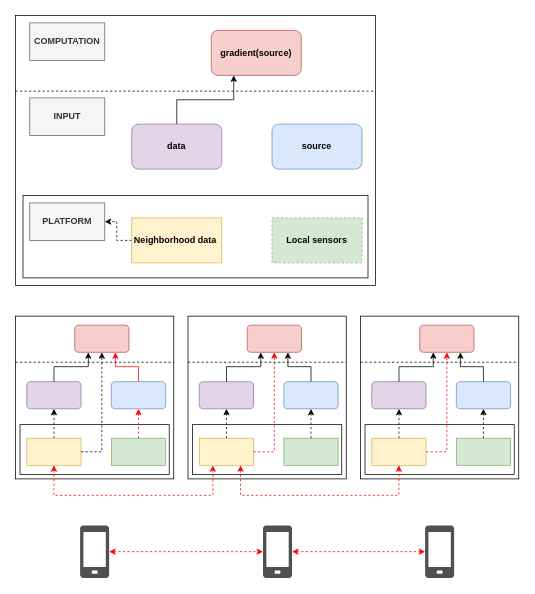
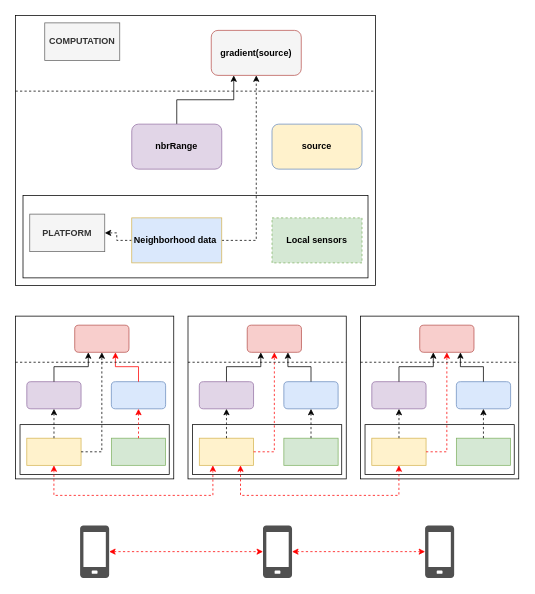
node "COMPUTATION": moved (67, 42) -> (82, 42)
node "gradient(source)": fillcolor #f8cecc -> #f5f5f5
node "INPUT": removed
node "data": label "data" -> "nbrRange"
node "source": fillcolor #dae8fc -> #fff2cc
edge "Neighborhood data" -> "gradient(source)": added
node "PLATFORM": moved (67, 222) -> (67, 233)
node "Neighborhood data": fillcolor #fff2cc -> #dae8fc
